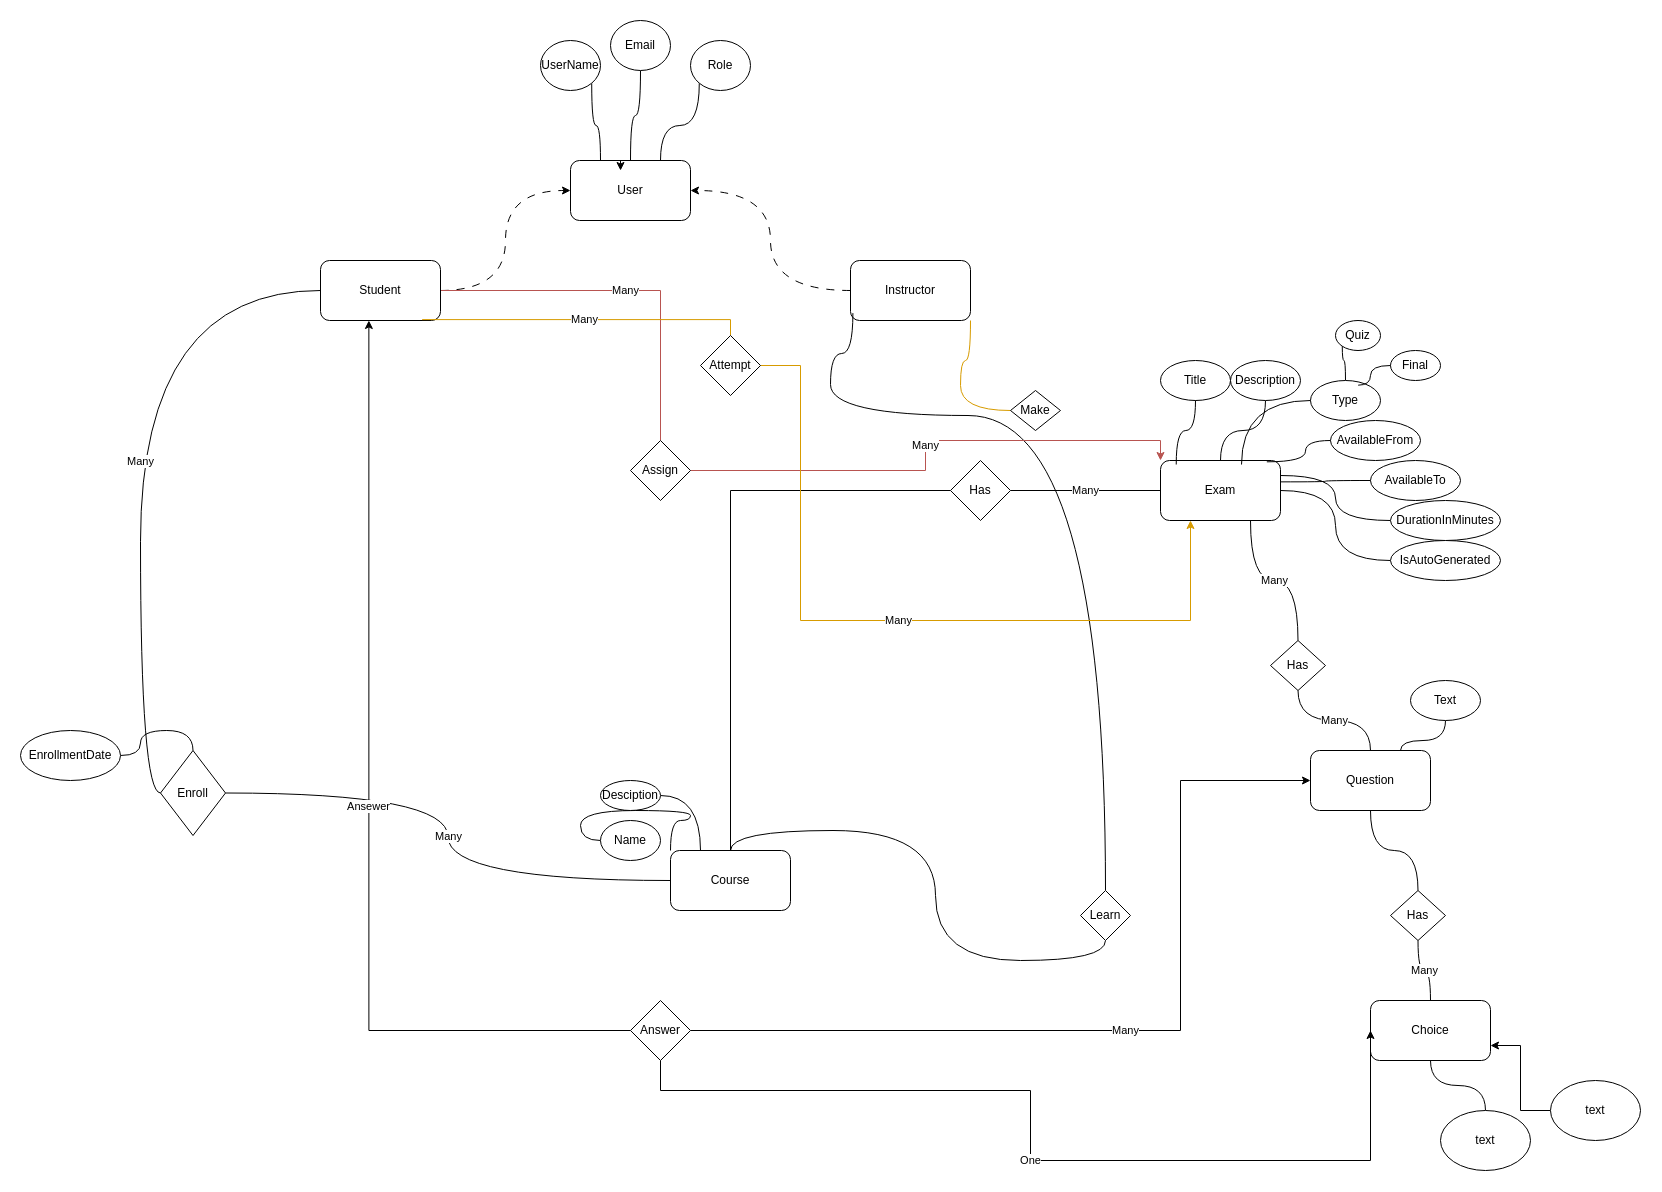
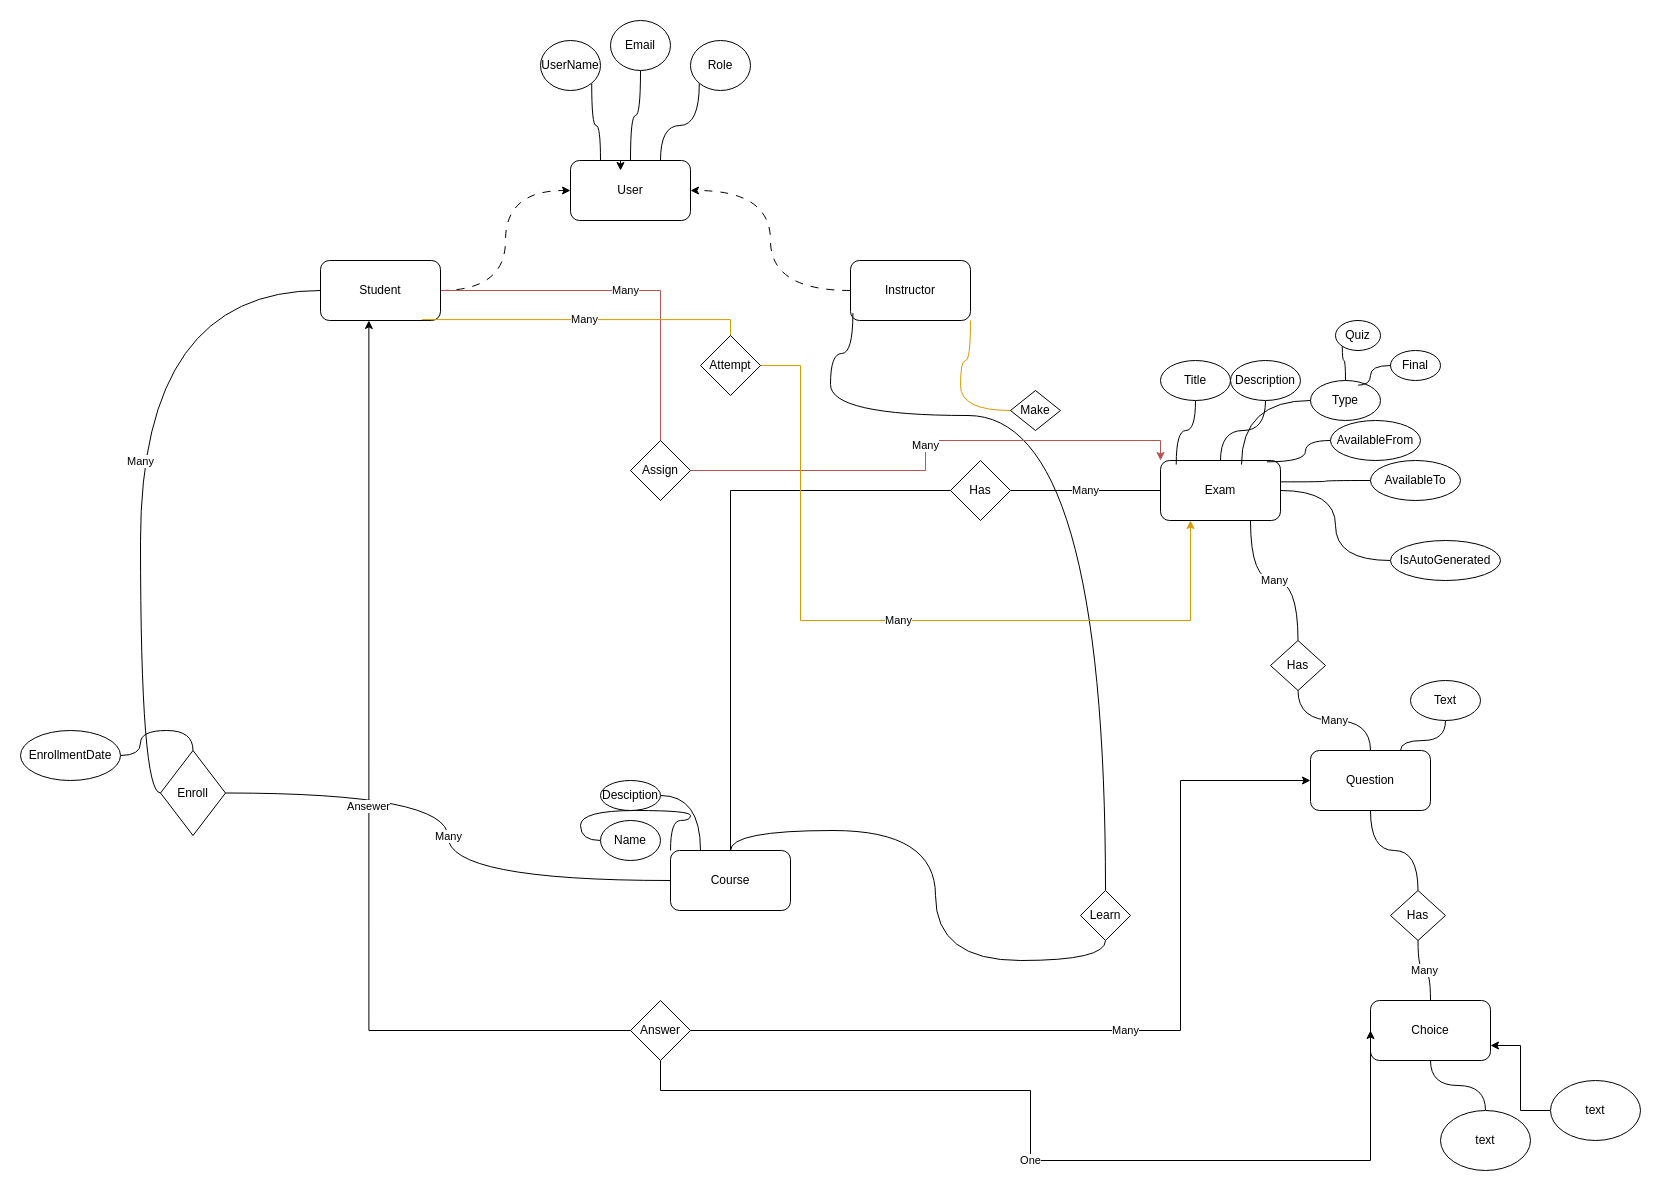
edge "Exam" -- "DurationInMinutes": removed
node "DurationInMinutes": removed
